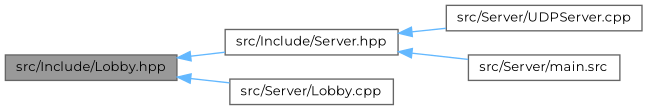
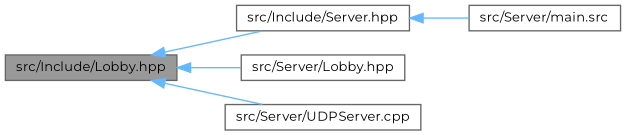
edge "src/Server/UDPServer.cpp" -> "src/Include/Server.hpp": now "src/Server/UDPServer.cpp" -> "src/Include/Lobby.hpp"
node "src/Server/Lobby.cpp": label "src/Server/Lobby.cpp" -> "src/Server/Lobby.hpp"
